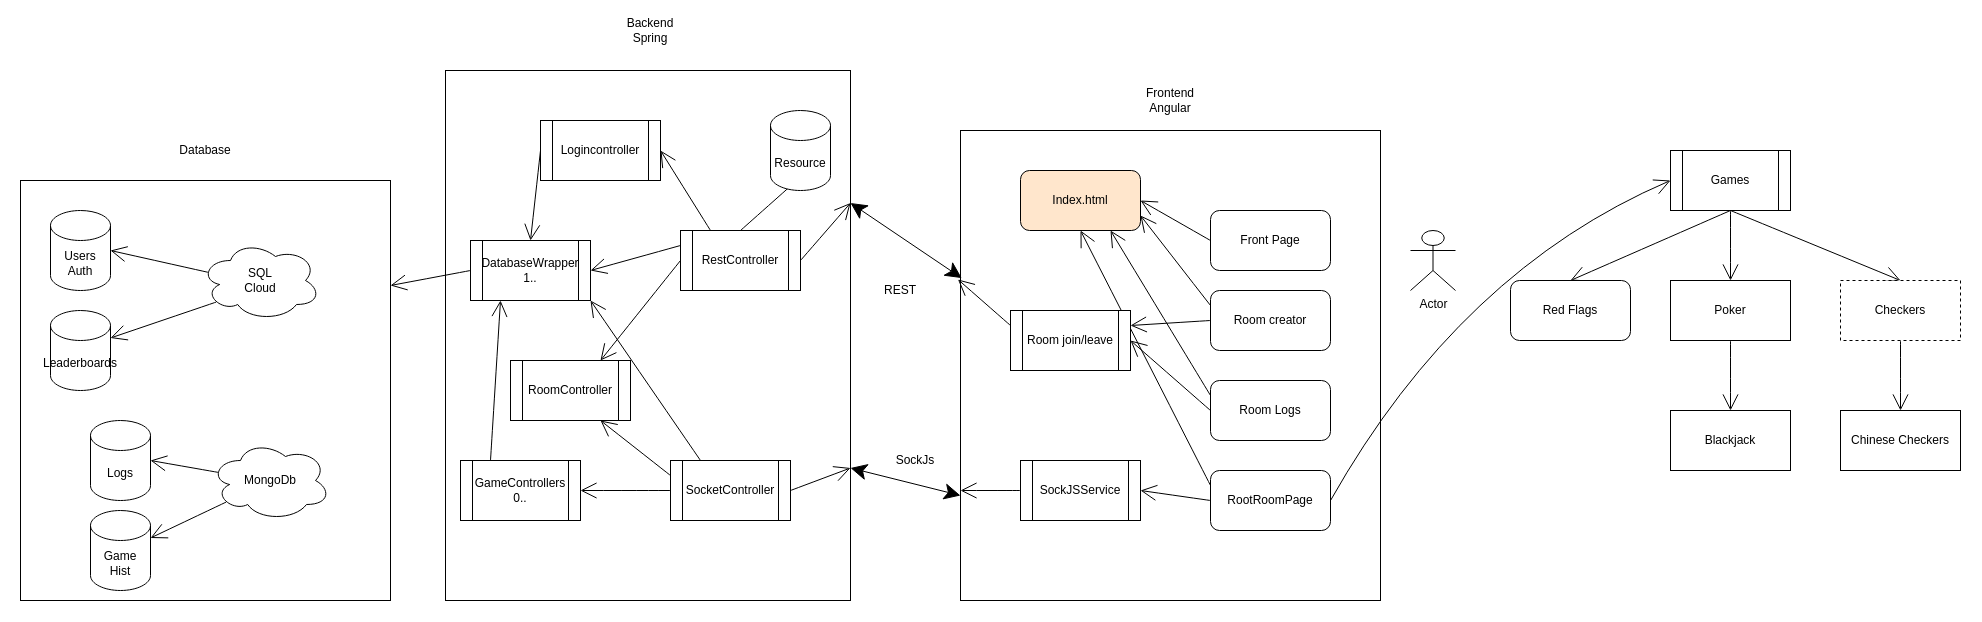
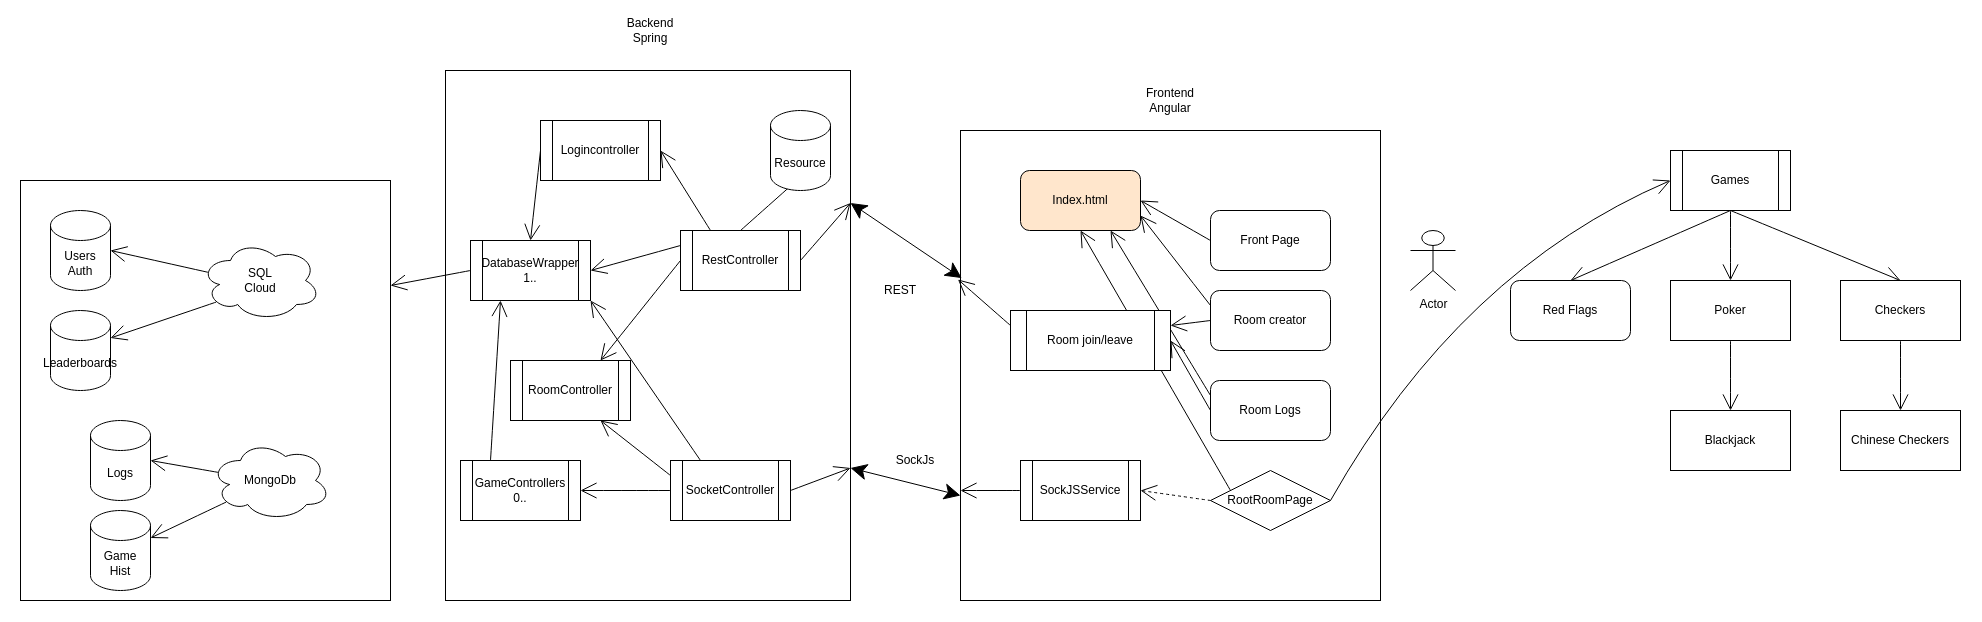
node "Database": removed
node "Checkers": style dashed -> solid
node "Room join/leave": size 120x60 -> 160x60
edge "RootRoomPage" -> "SockJSService": style solid -> dashed
node "RootRoomPage": shape rounded rectangle -> diamond
